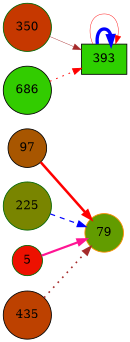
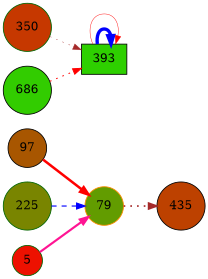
edge "350" -> "393": style solid -> dotted
edge "435" -> "79": reversed
